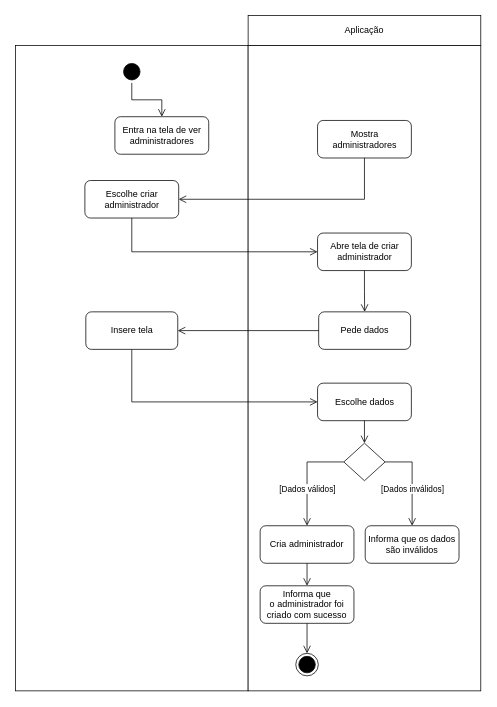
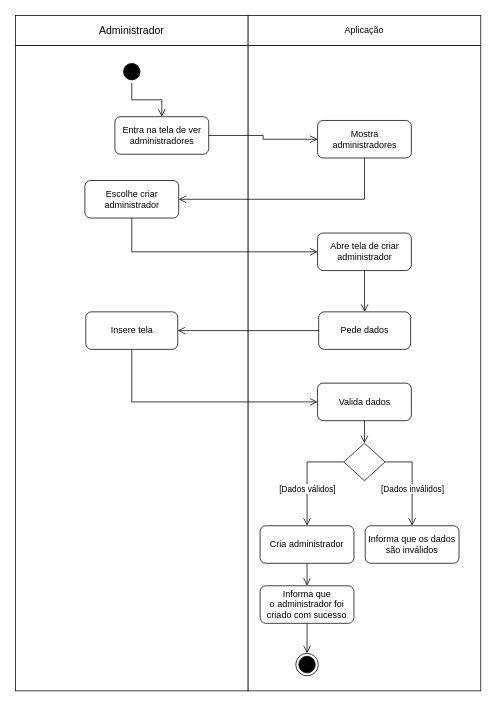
node "Administrador": added
edge "Entra na tela de ver administradores" -> "Mostra administradores": added
node "Escolhe dados": label "Escolhe dados" -> "Valida dados"
